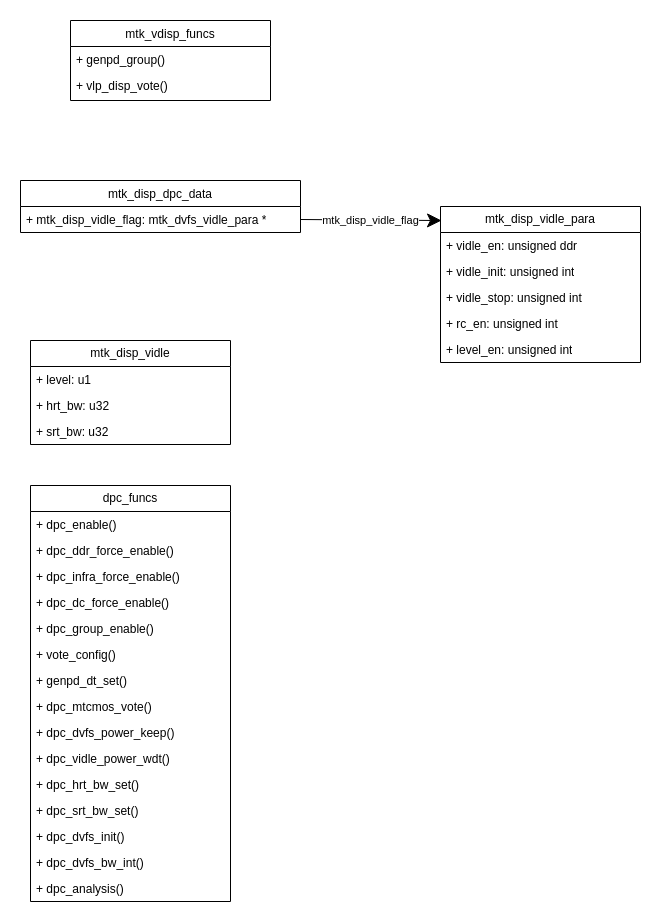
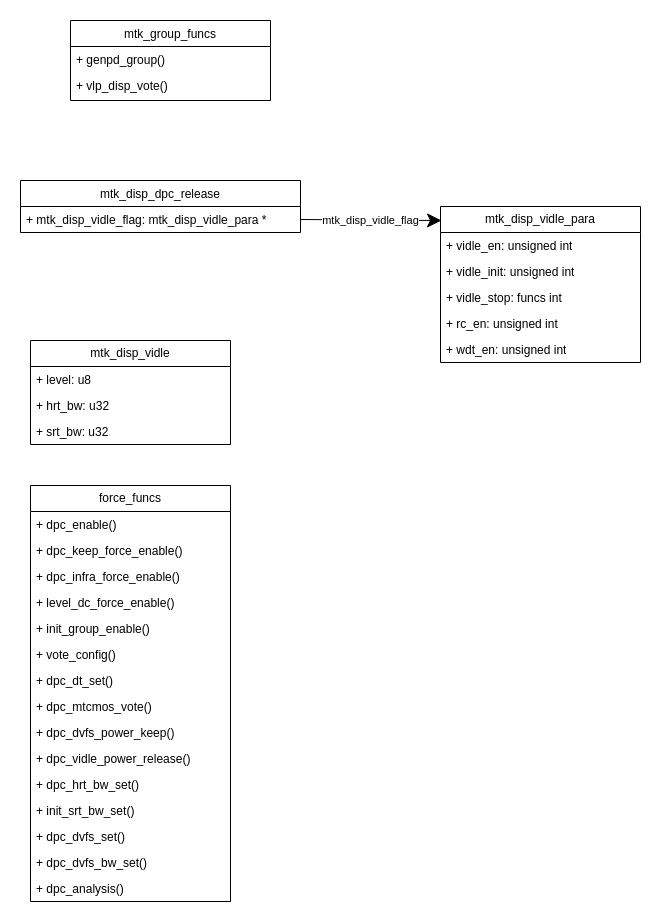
node "mtk_vdisp_funcs": label "mtk_vdisp_funcs" -> "mtk_group_funcs"
node "mtk_disp_dpc_data": label "mtk_disp_dpc_data" -> "mtk_disp_dpc_release"
node "+ mtk_disp_vidle_flag: mtk_dvfs_vidle_para *": label "+ mtk_disp_vidle_flag: mtk_dvfs_vidle_para *" -> "+ mtk_disp_vidle_flag: mtk_disp_vidle_para *"
node "+ vidle_en: unsigned ddr": label "+ vidle_en: unsigned ddr" -> "+ vidle_en: unsigned int"
node "+ vidle_stop: unsigned int": label "+ vidle_stop: unsigned int" -> "+ vidle_stop: funcs int"
node "+ level_en: unsigned int": label "+ level_en: unsigned int" -> "+ wdt_en: unsigned int"
node "+ level: u1": label "+ level: u1" -> "+ level: u8"
node "dpc_funcs": label "dpc_funcs" -> "force_funcs"
node "+ dpc_ddr_force_enable()": label "+ dpc_ddr_force_enable()" -> "+ dpc_keep_force_enable()"
node "+ dpc_dc_force_enable()": label "+ dpc_dc_force_enable()" -> "+ level_dc_force_enable()"
node "+ dpc_group_enable()": label "+ dpc_group_enable()" -> "+ init_group_enable()"
node "+ genpd_dt_set()": label "+ genpd_dt_set()" -> "+ dpc_dt_set()"
node "+ dpc_vidle_power_wdt()": label "+ dpc_vidle_power_wdt()" -> "+ dpc_vidle_power_release()"
node "+ dpc_srt_bw_set()": label "+ dpc_srt_bw_set()" -> "+ init_srt_bw_set()"
node "+ dpc_dvfs_init()": label "+ dpc_dvfs_init()" -> "+ dpc_dvfs_set()"
node "+ dpc_dvfs_bw_int()": label "+ dpc_dvfs_bw_int()" -> "+ dpc_dvfs_bw_set()"
